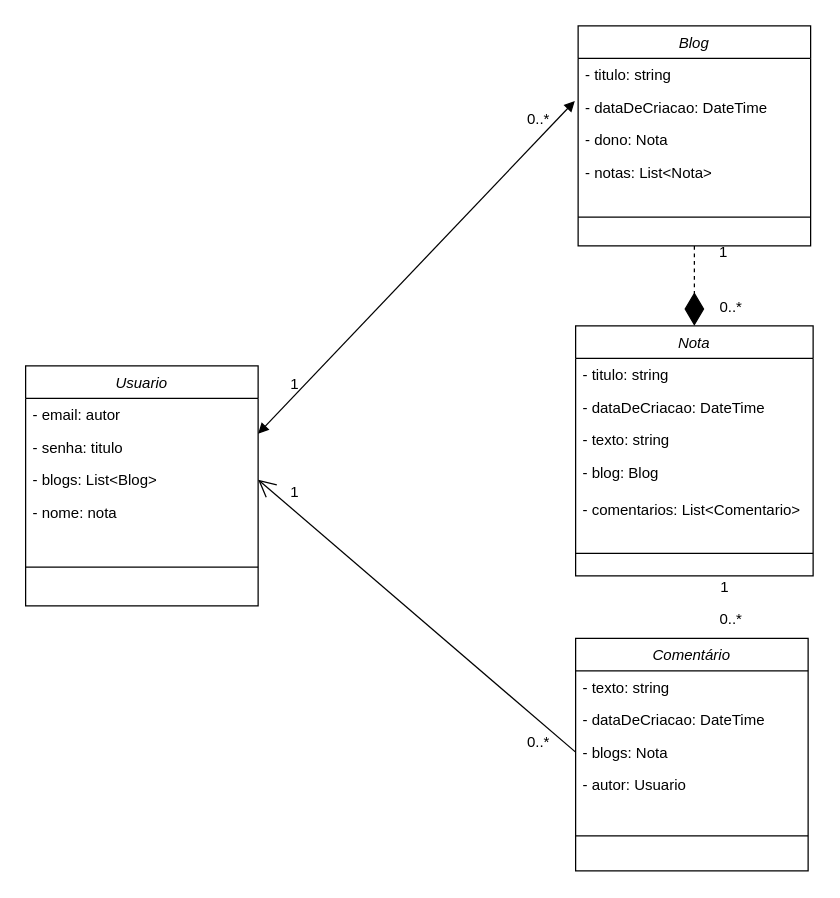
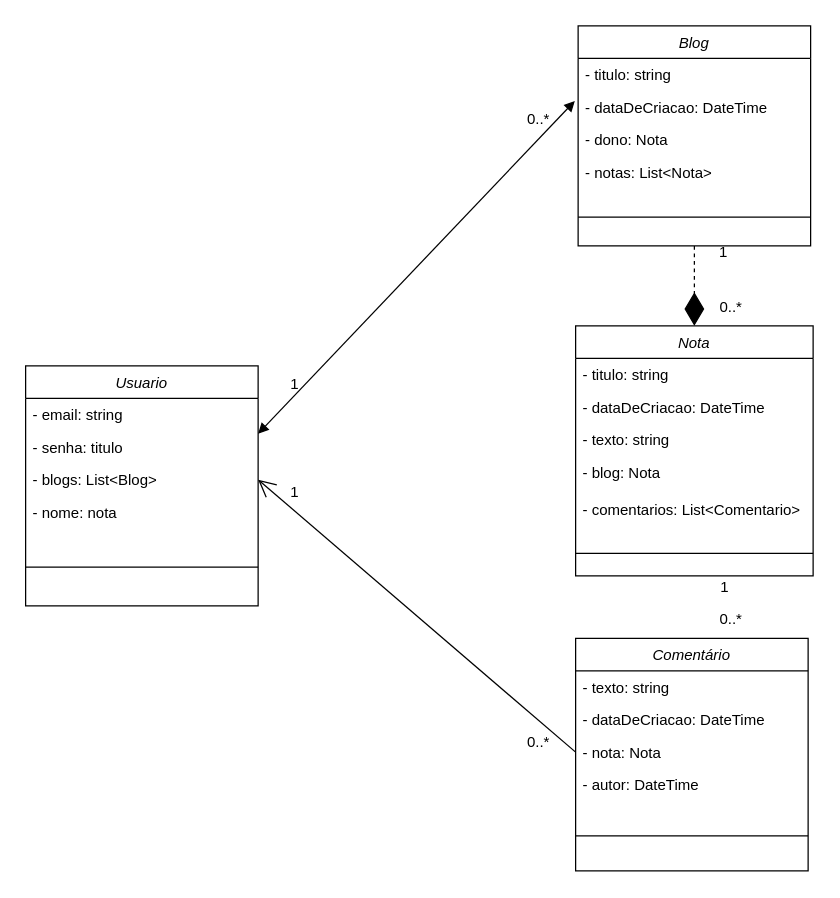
node "- email: autor": label "- email: autor" -> "- email: string"
node "- blog: Blog": label "- blog: Blog" -> "- blog: Nota"
node "- blogs: Nota": label "- blogs: Nota" -> "- nota: Nota"
node "- autor: Usuario": label "- autor: Usuario" -> "- autor: DateTime"
